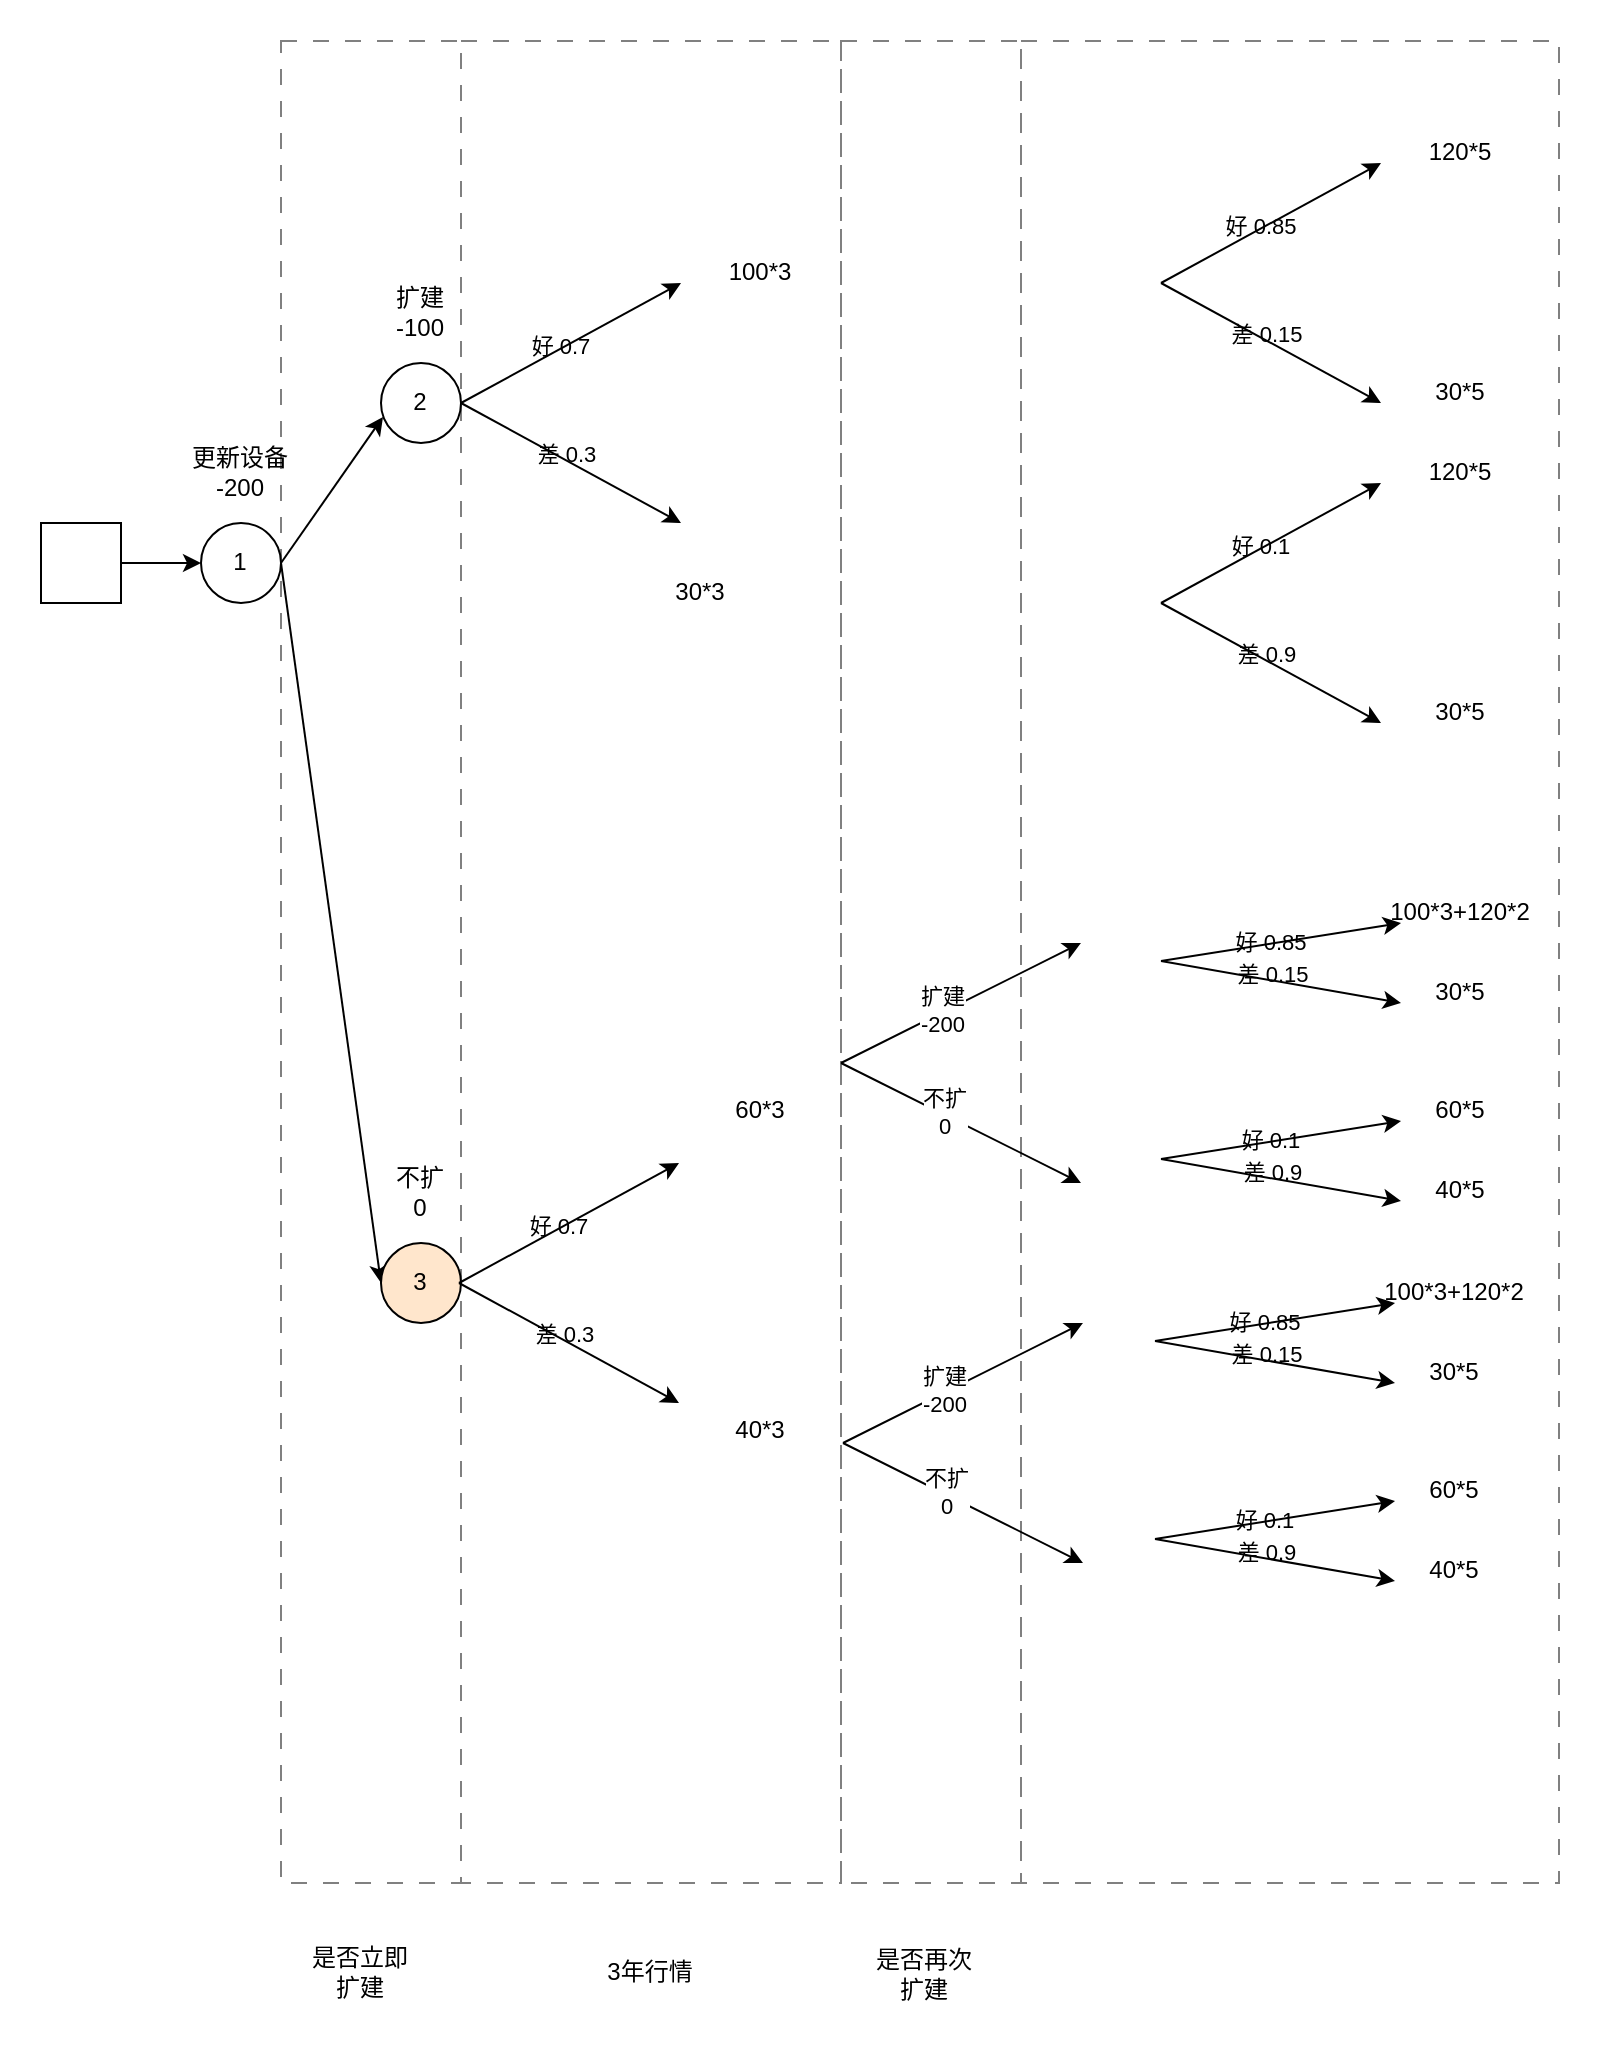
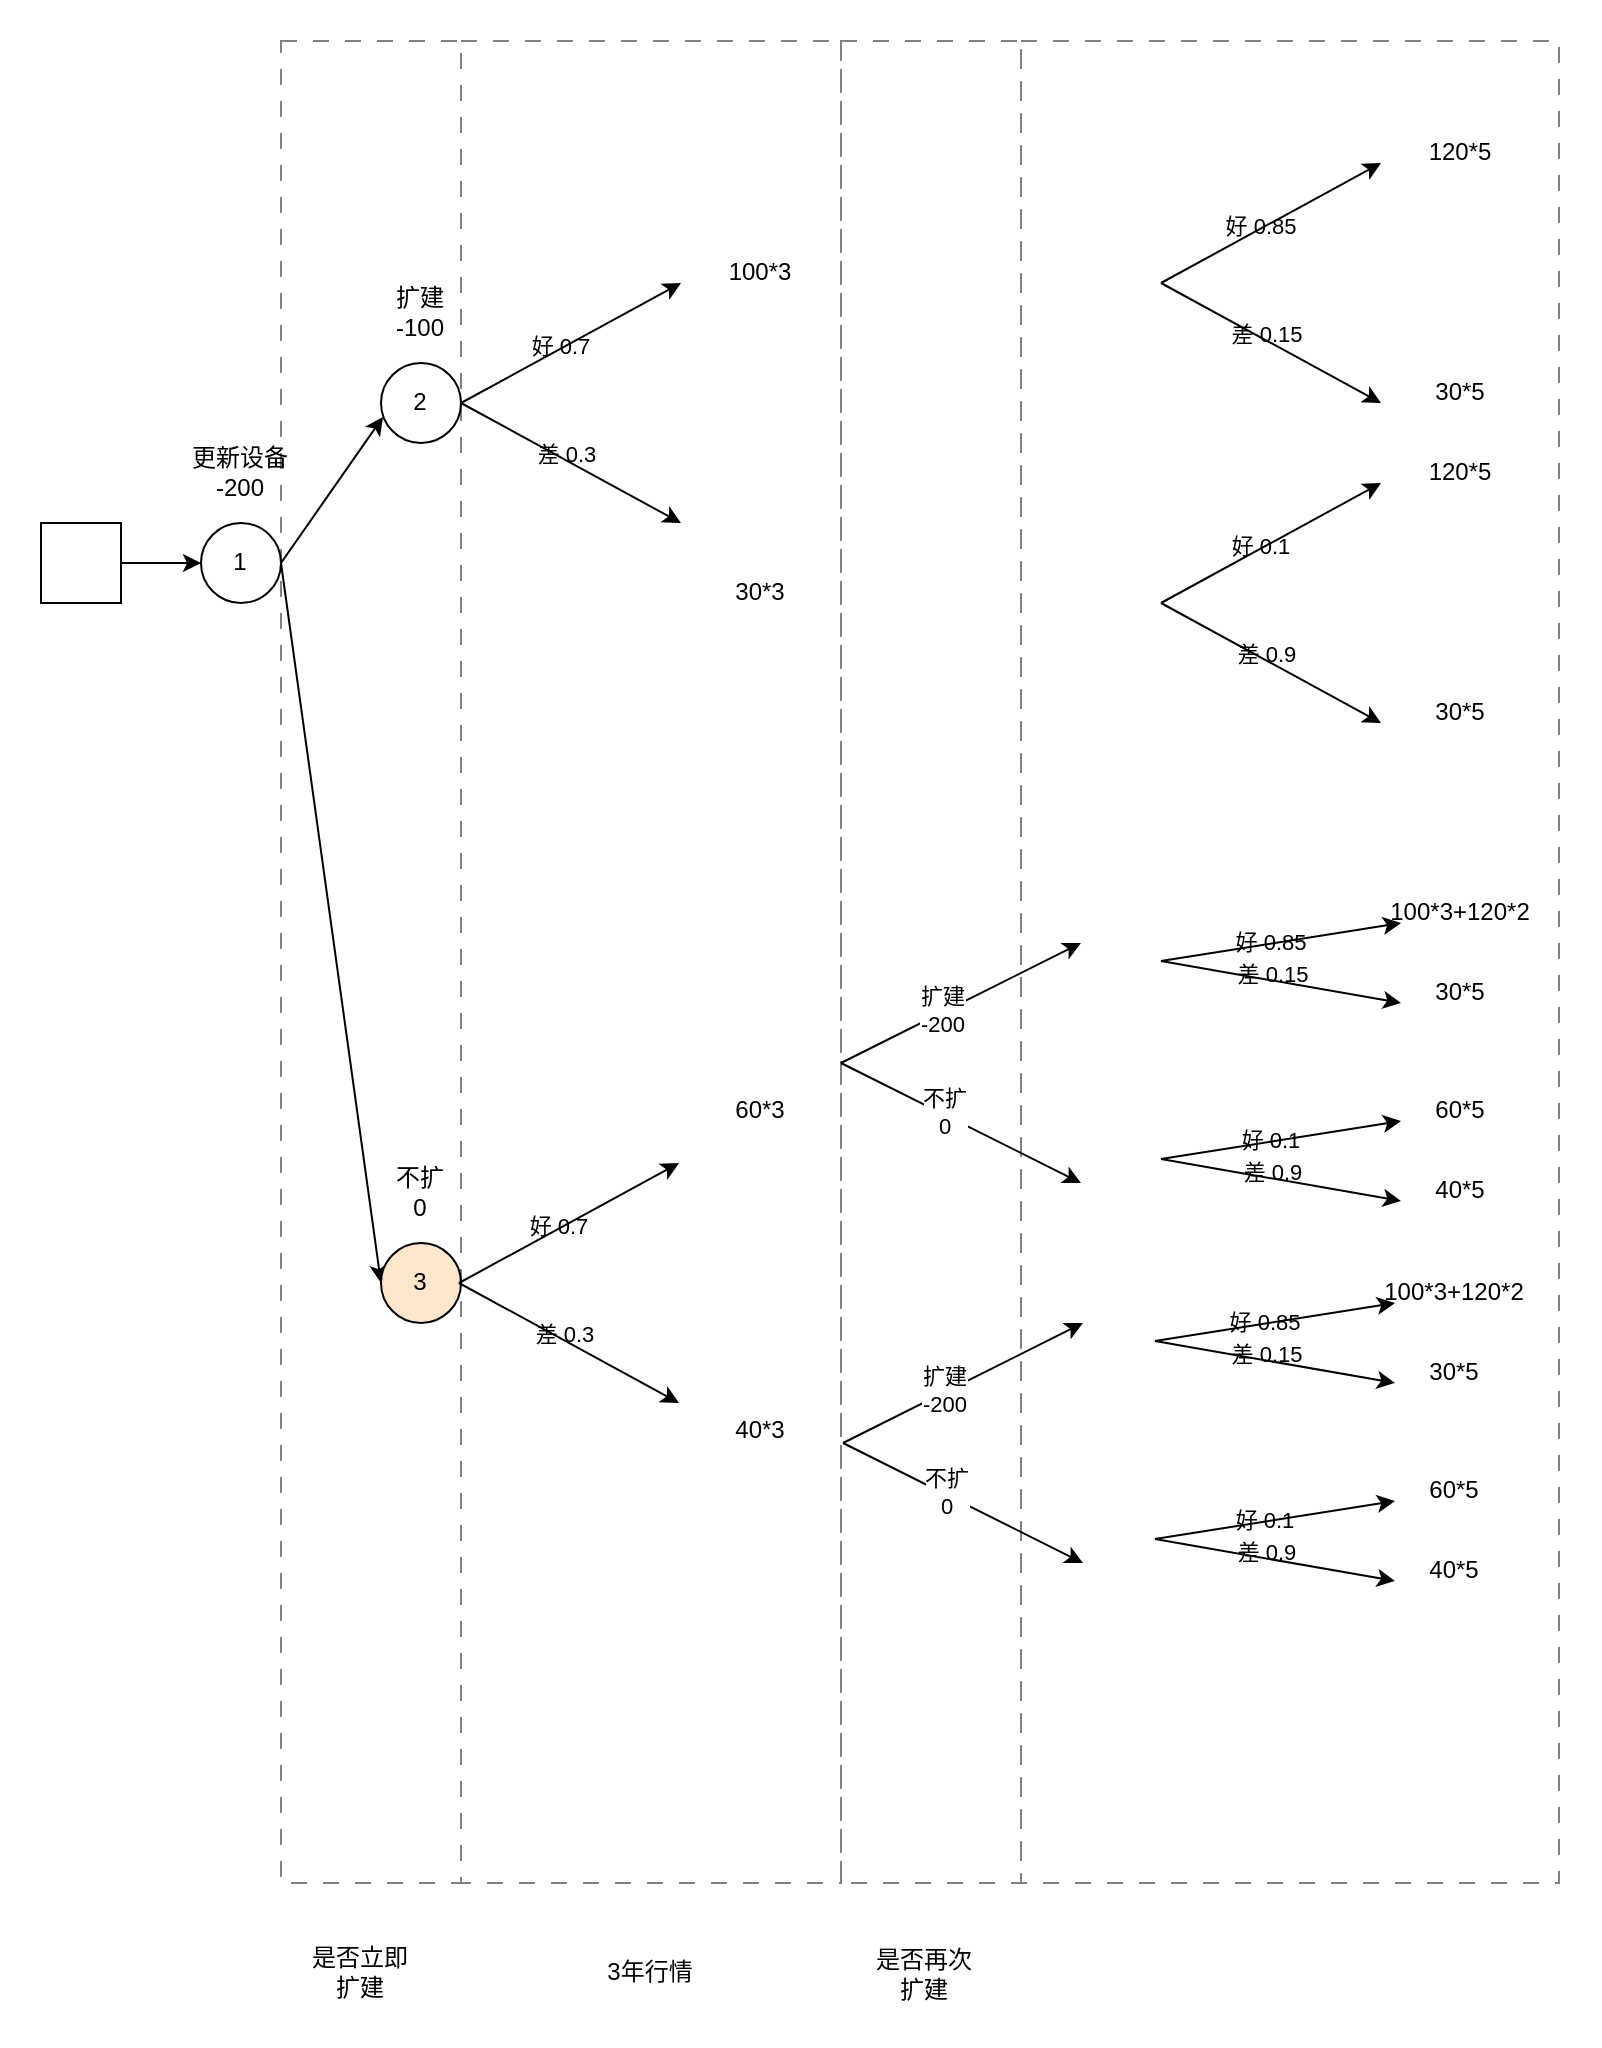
node "30*3": moved (701, 593) -> (761, 593)
